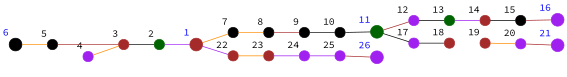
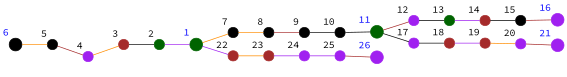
edge "18" -- "19": added
edge "5" -- "3": now "5" -- "4"
node "1": color brown -> darkgreen
